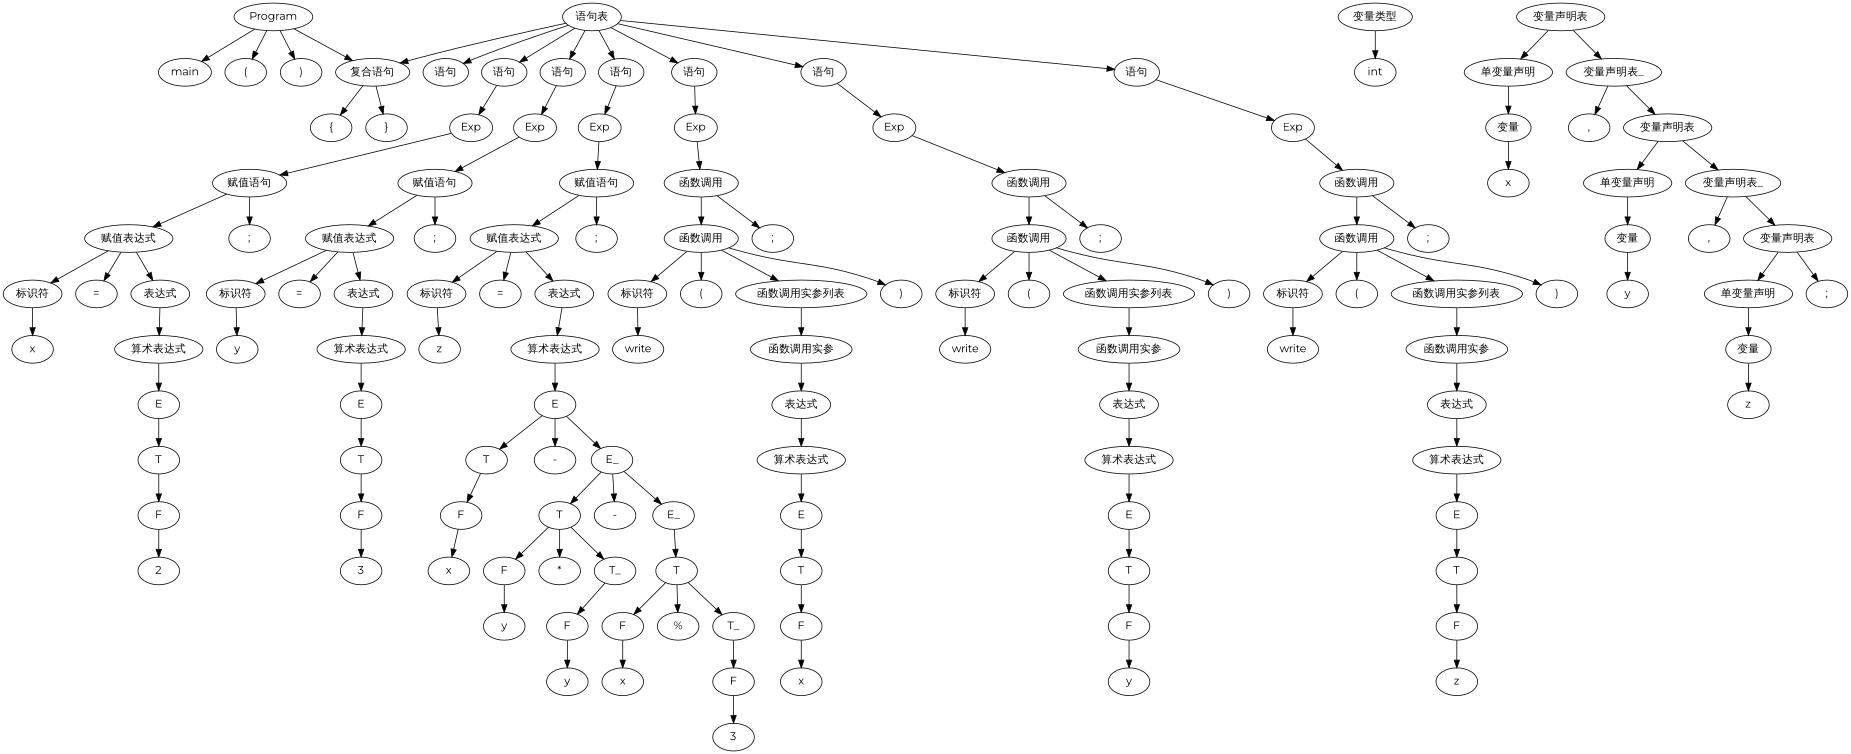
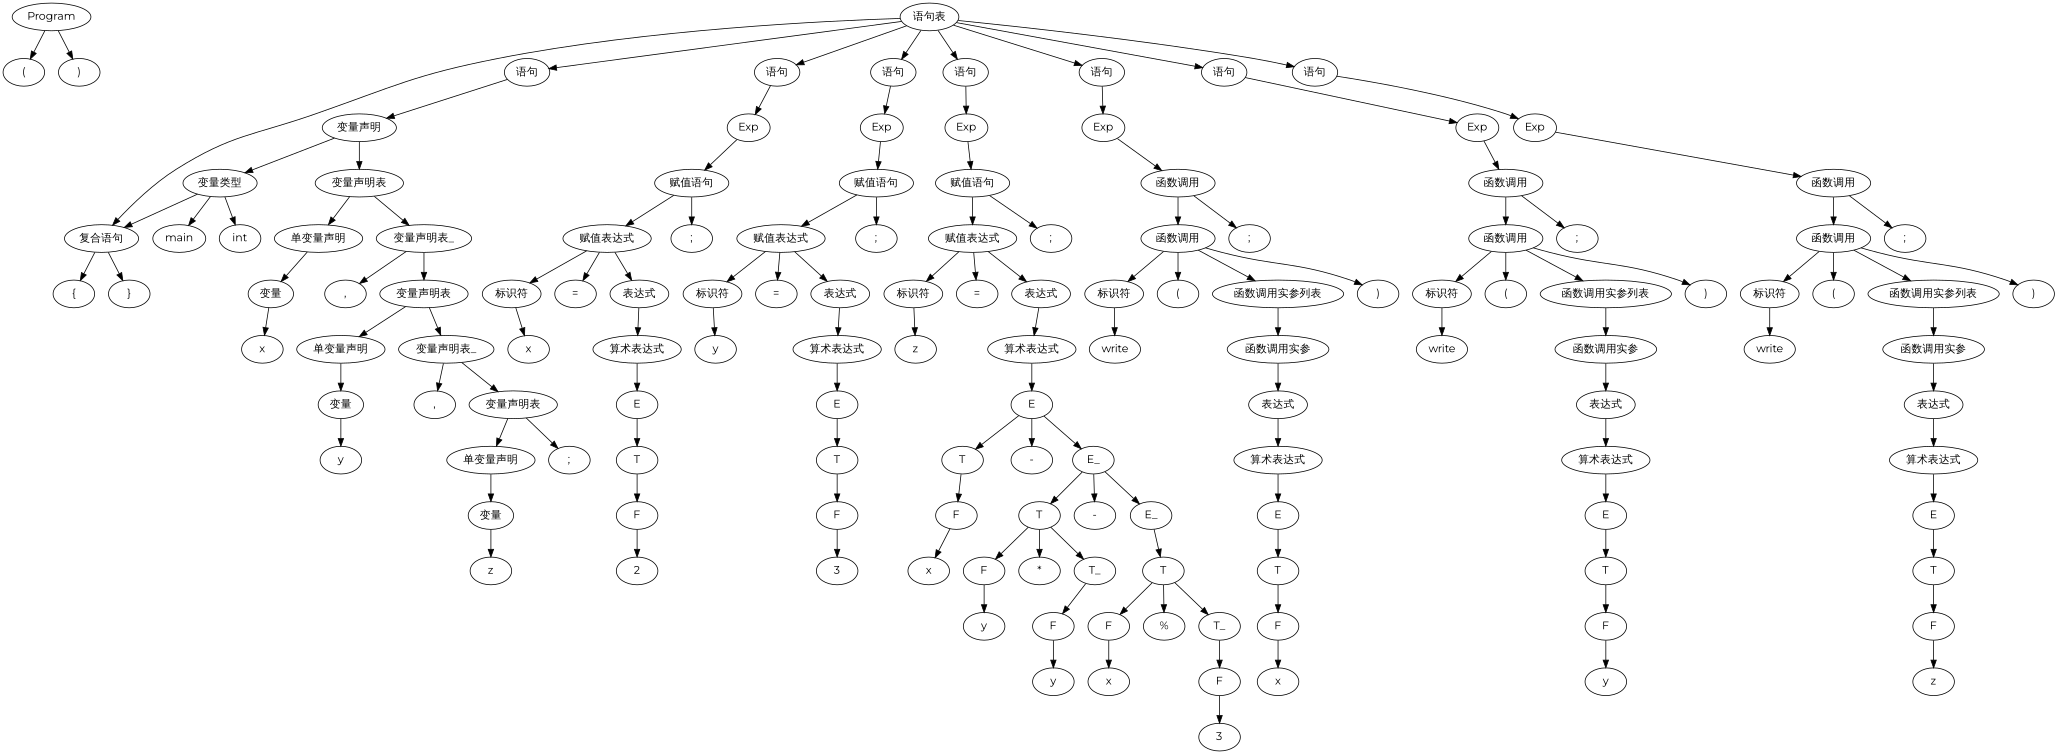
edge "Program" -> "main": now "变量类型" -> "main"
edge "Program" -> "复合语句": now "变量类型" -> "复合语句"
node "变量声明": added
